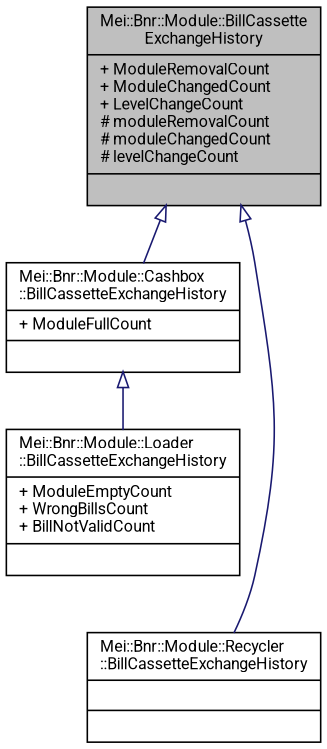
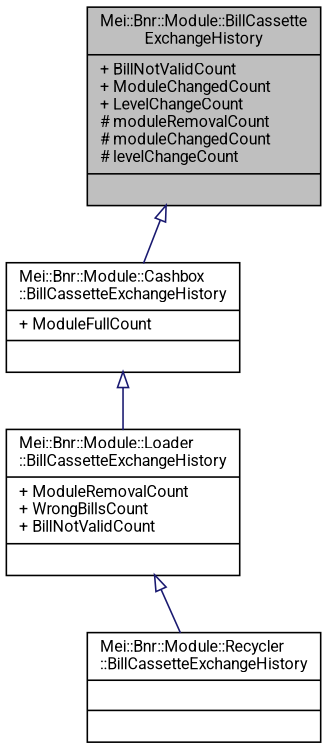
node "Mei::Bnr::Module::BillCassette": text "+ ModuleRemovalCount" -> "+ BillNotValidCount"
edge "Mei::Bnr::Module::Recycler" -> "Mei::Bnr::Module::BillCassette": now "Mei::Bnr::Module::Recycler" -> "Mei::Bnr::Module::Loader"
node "Mei::Bnr::Module::Loader": text "+ ModuleEmptyCount" -> "+ ModuleRemovalCount"
